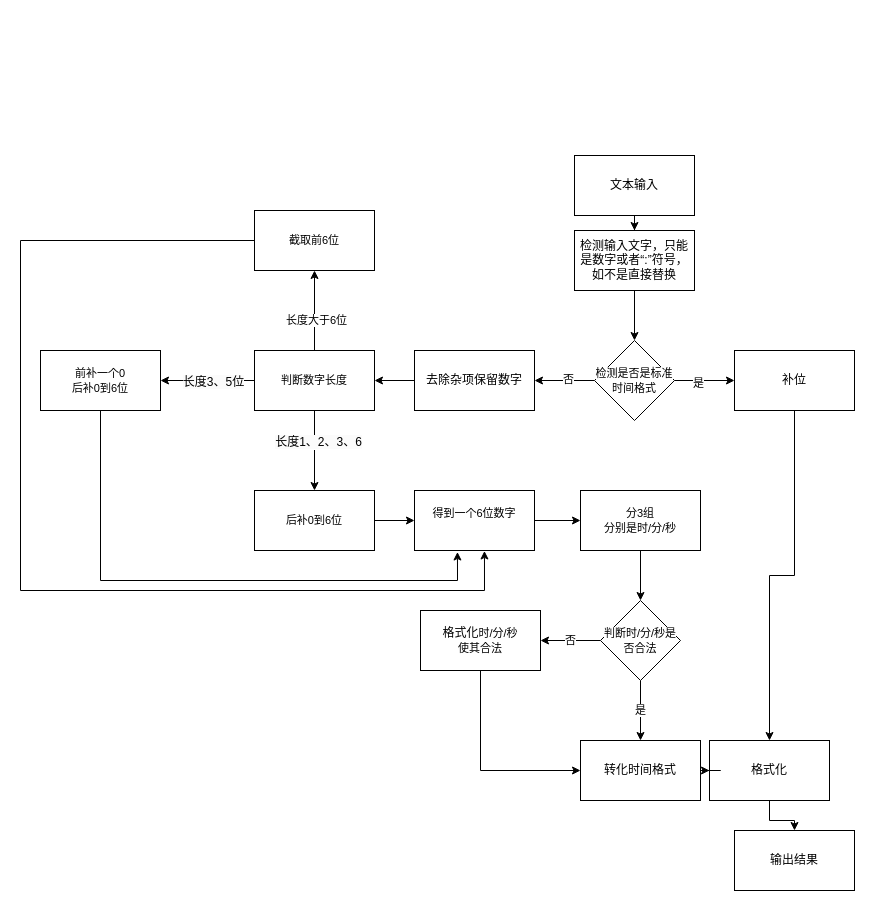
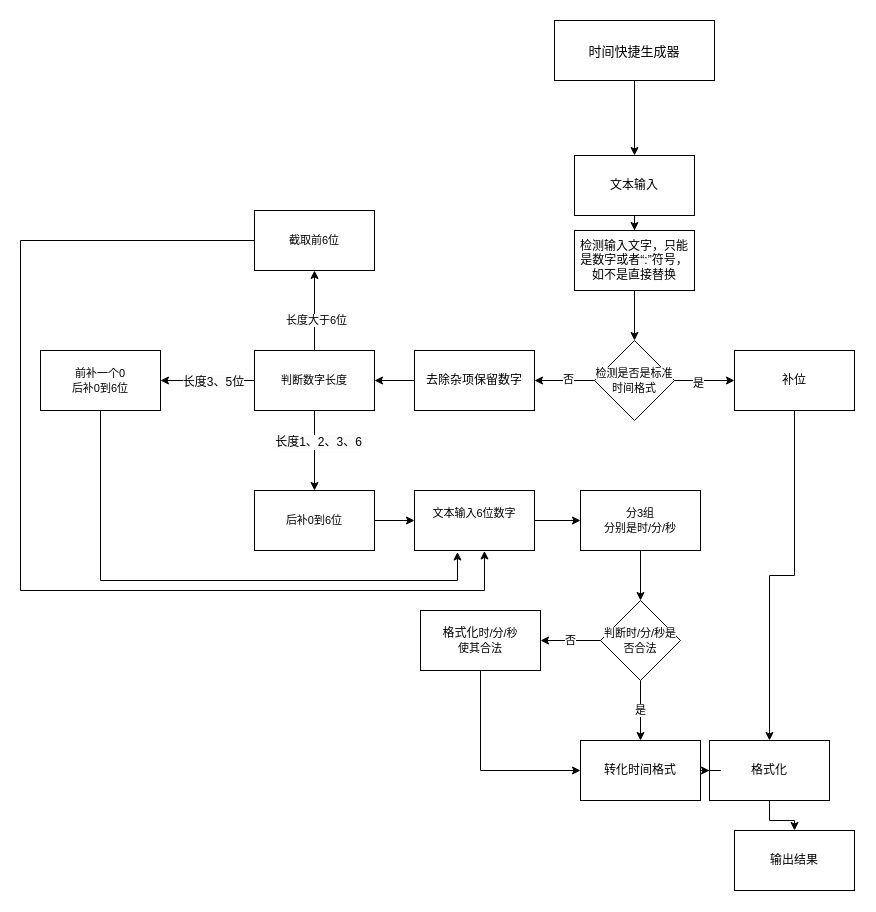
node "时间快捷生成器": added
edge "时间快捷生成器" -> "文本输入": added
node "得到一个6位数字": label "得到一个6位数字" -> "文本输入6位数字"
